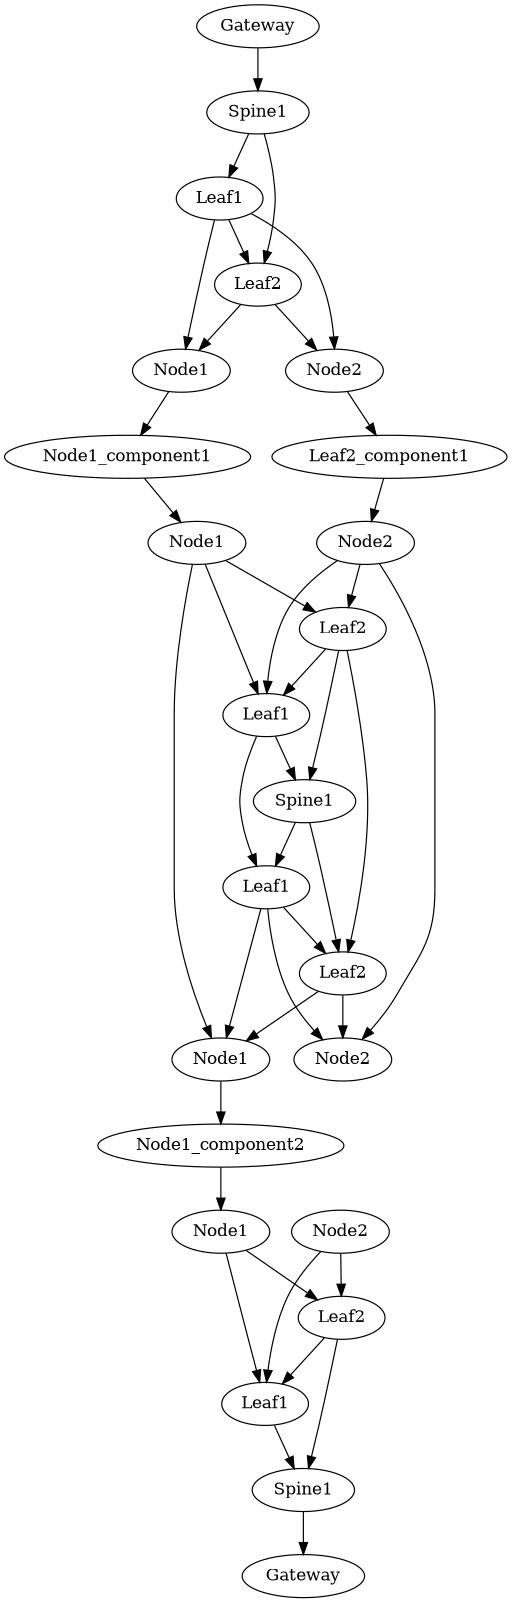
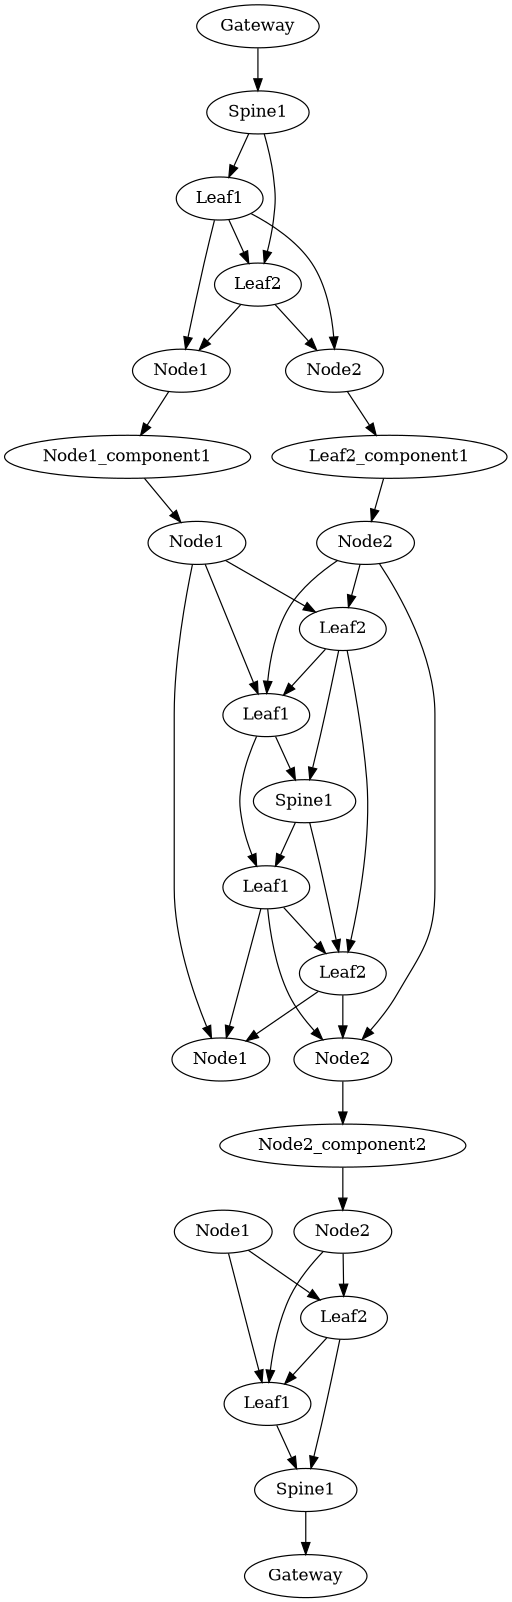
node "Node1_component2": removed
node "Node2_component2": added
